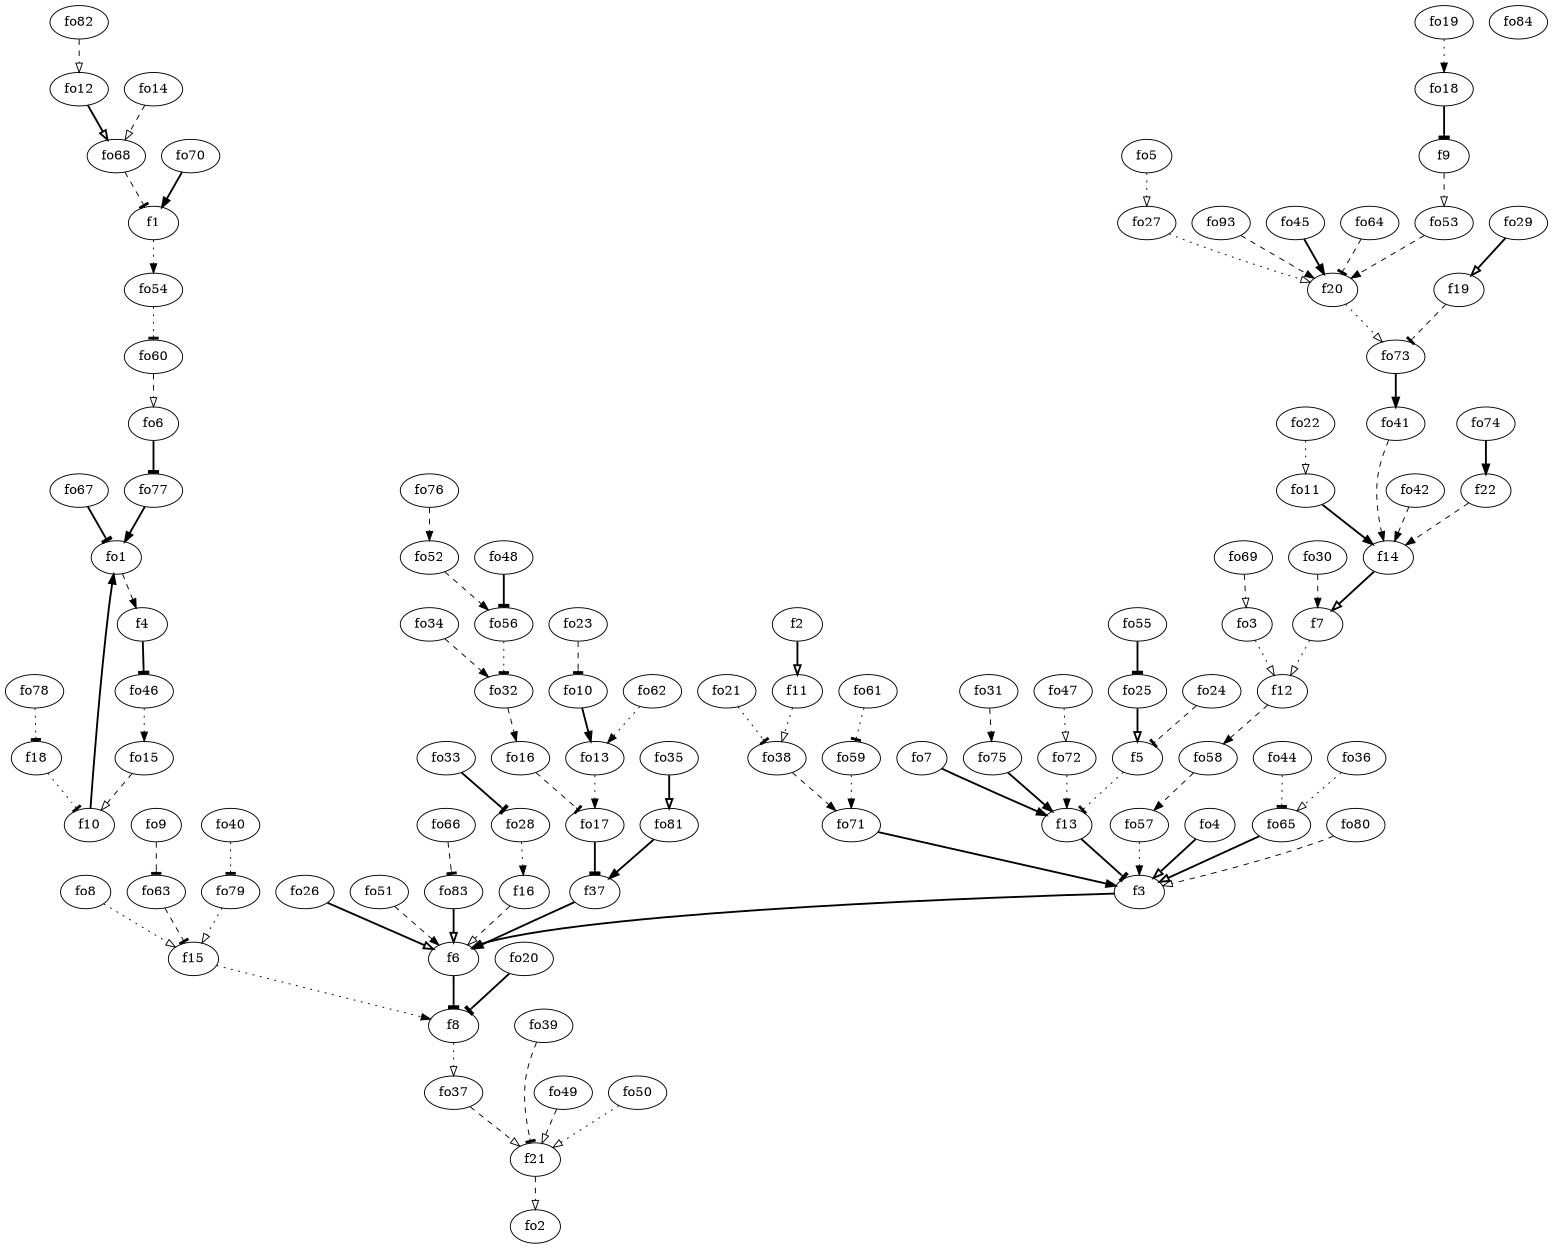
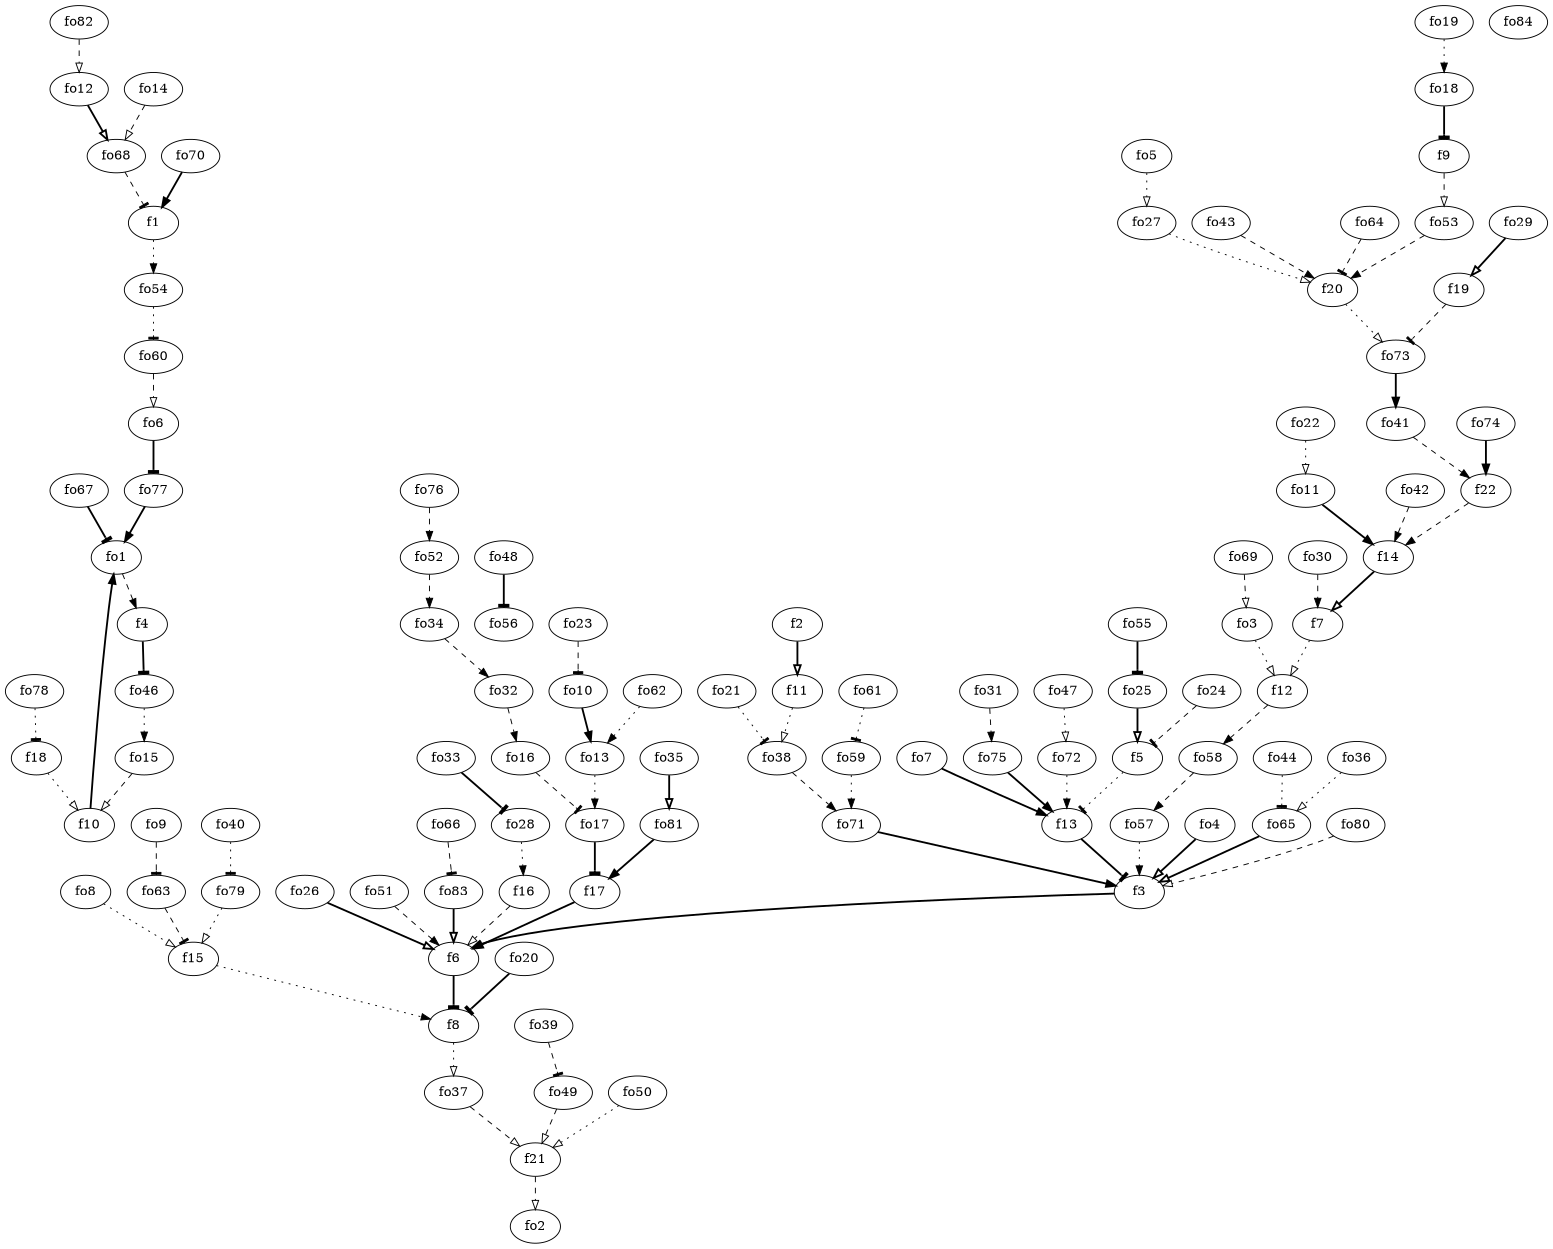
node "fo93": label "fo93" -> "fo43"
node "fo45": removed
edge "fo41" -> "f14": now "fo41" -> "f22"
edge "fo52" -> "fo56": now "fo52" -> "fo34"
edge "fo56" -> "fo32": removed
edge "f18" -> "f10": arrowhead tee -> onormal
node "f37": label "f37" -> "f17"
edge "fo39" -> "f21": now "fo39" -> "fo49"
